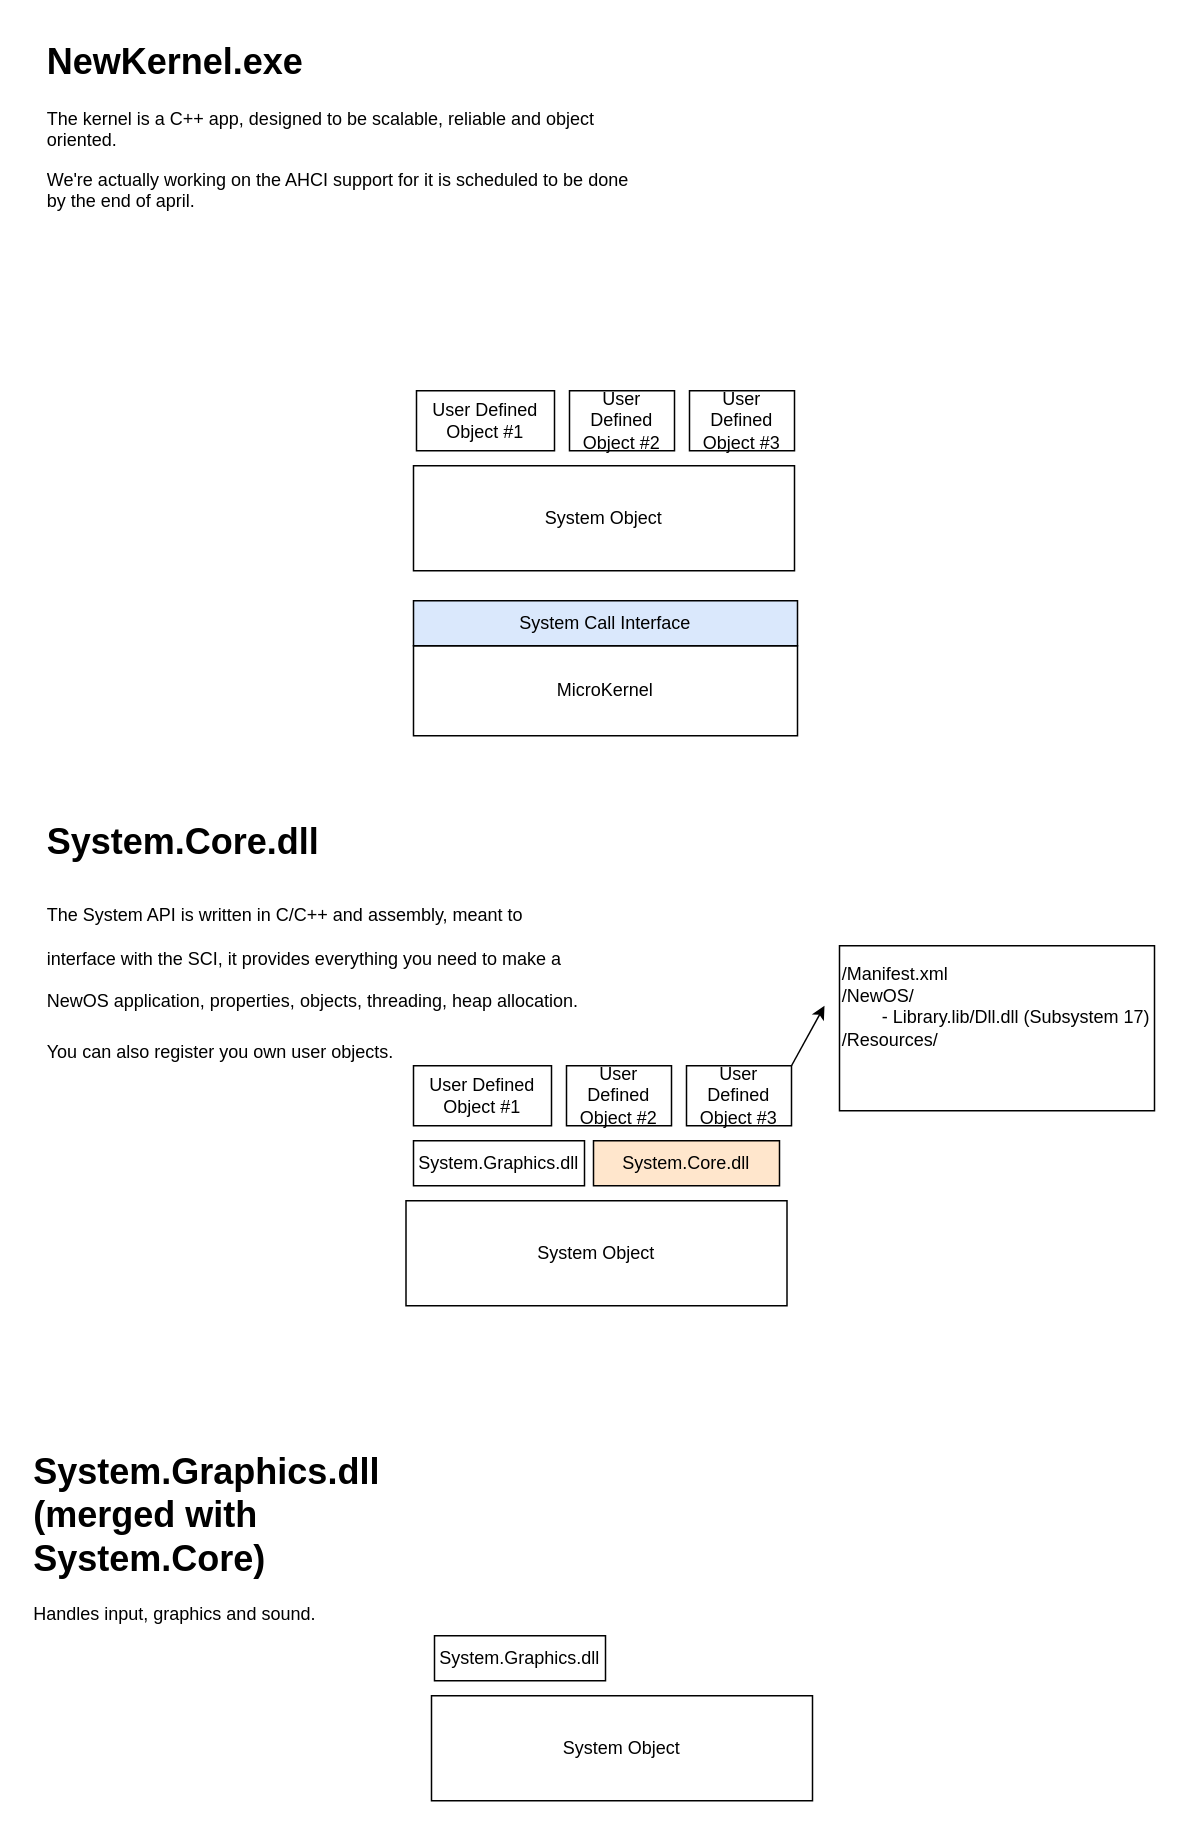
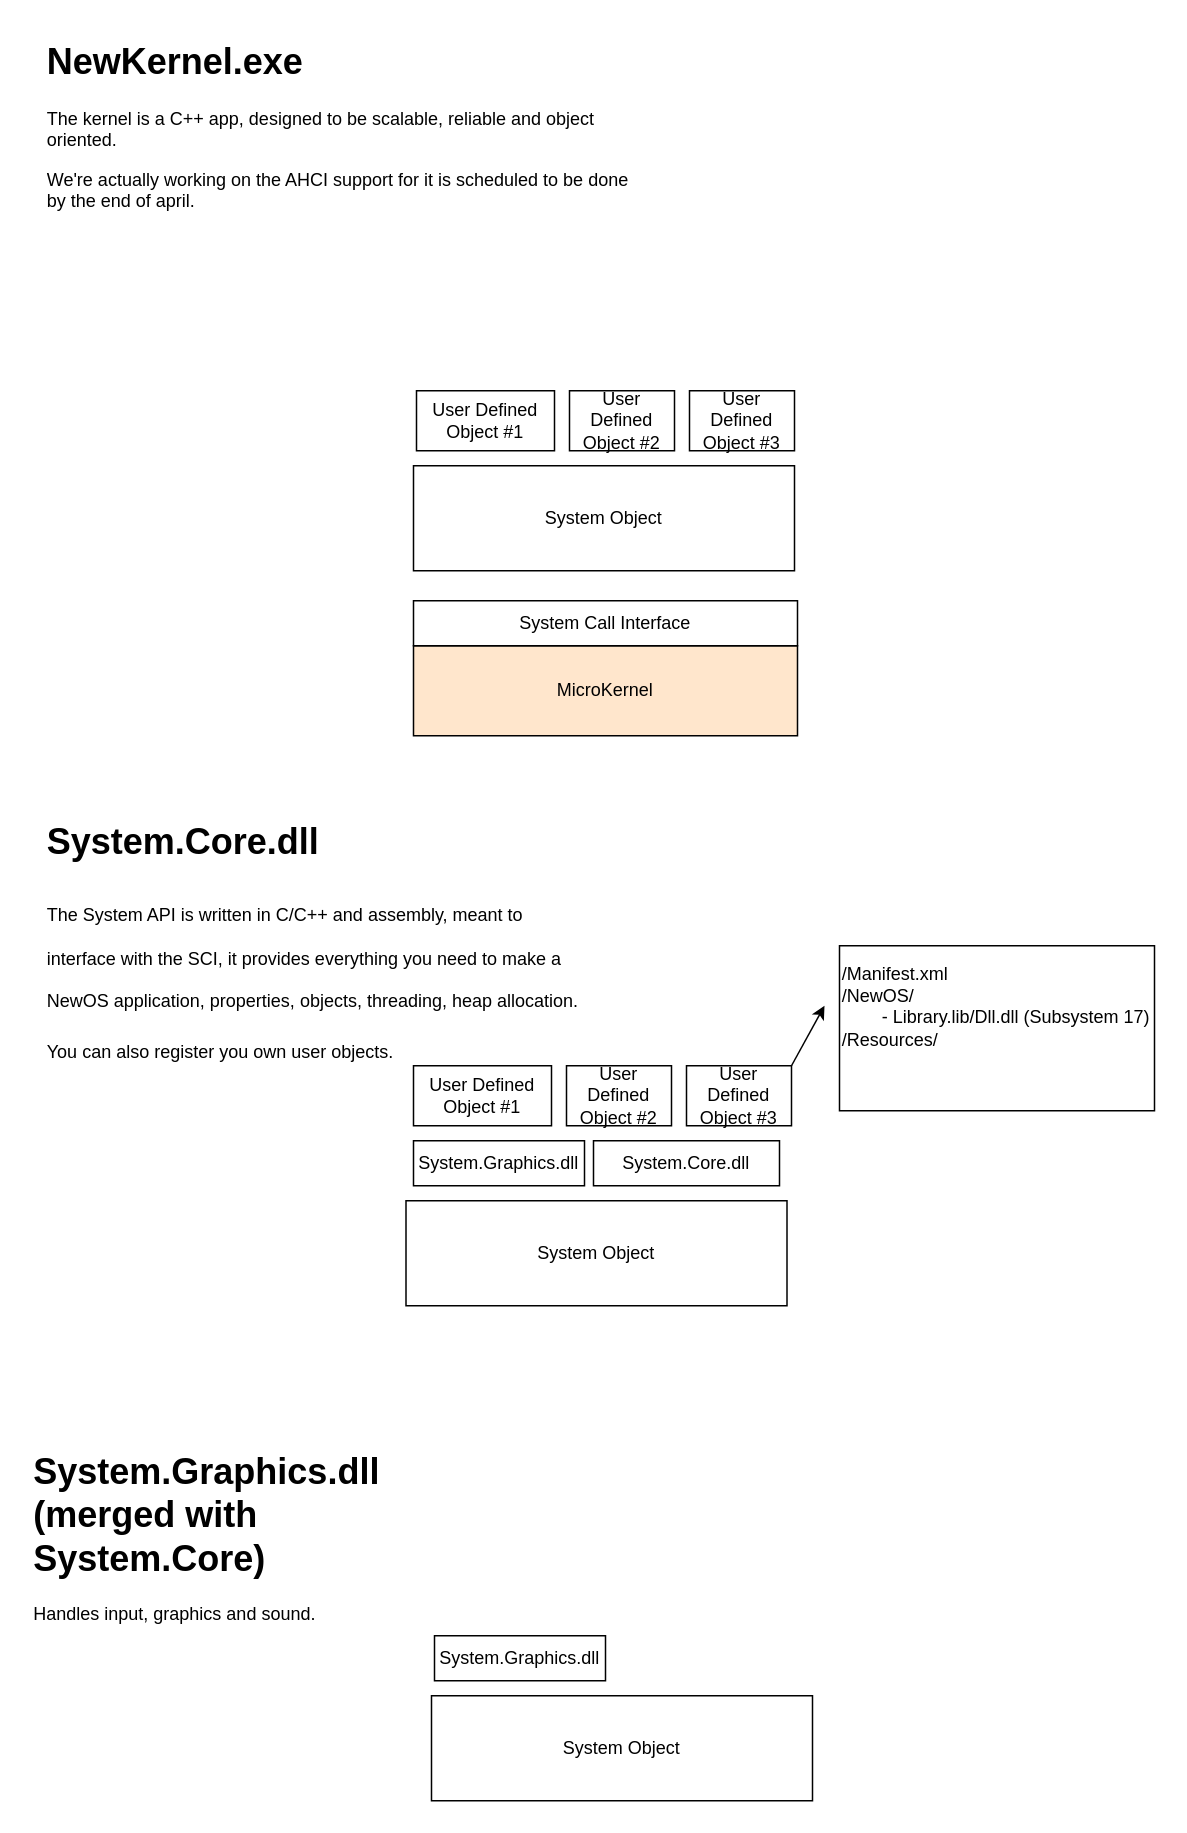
node "System Call Interface": fillcolor #dae8fc -> #ffffff
node "MicroKernel": fillcolor #ffffff -> #ffe6cc
node "System.Core.dll": fillcolor #ffe6cc -> #ffffff
